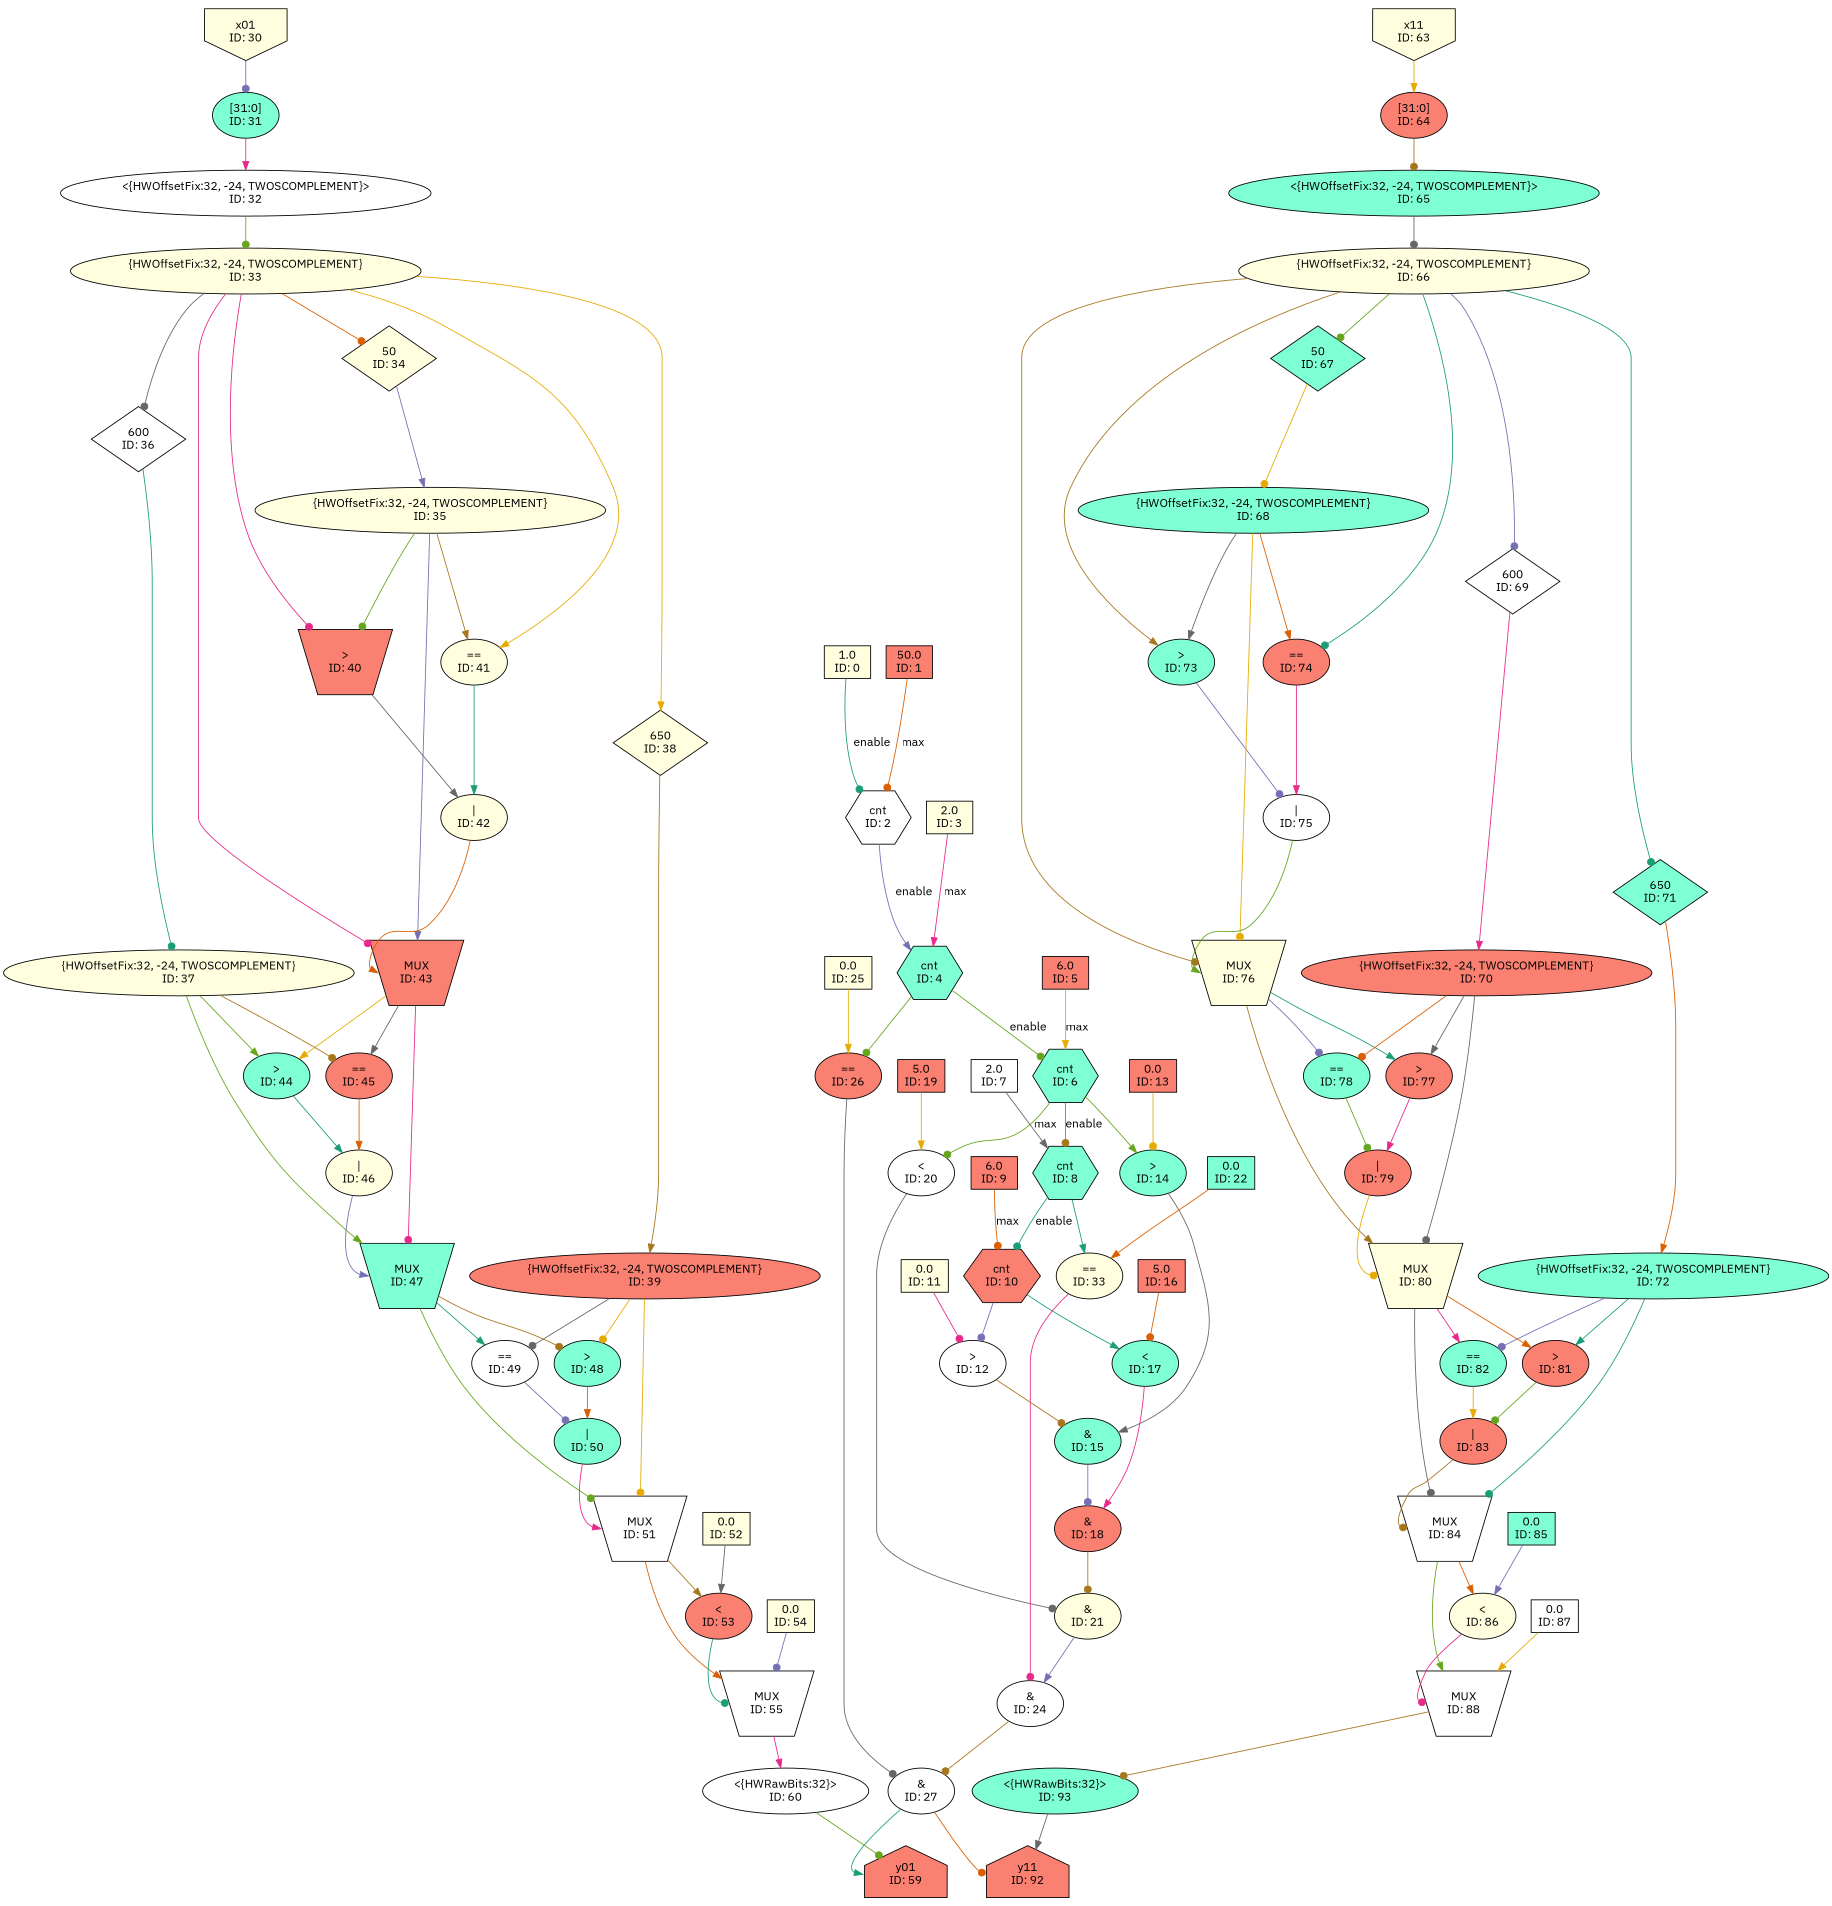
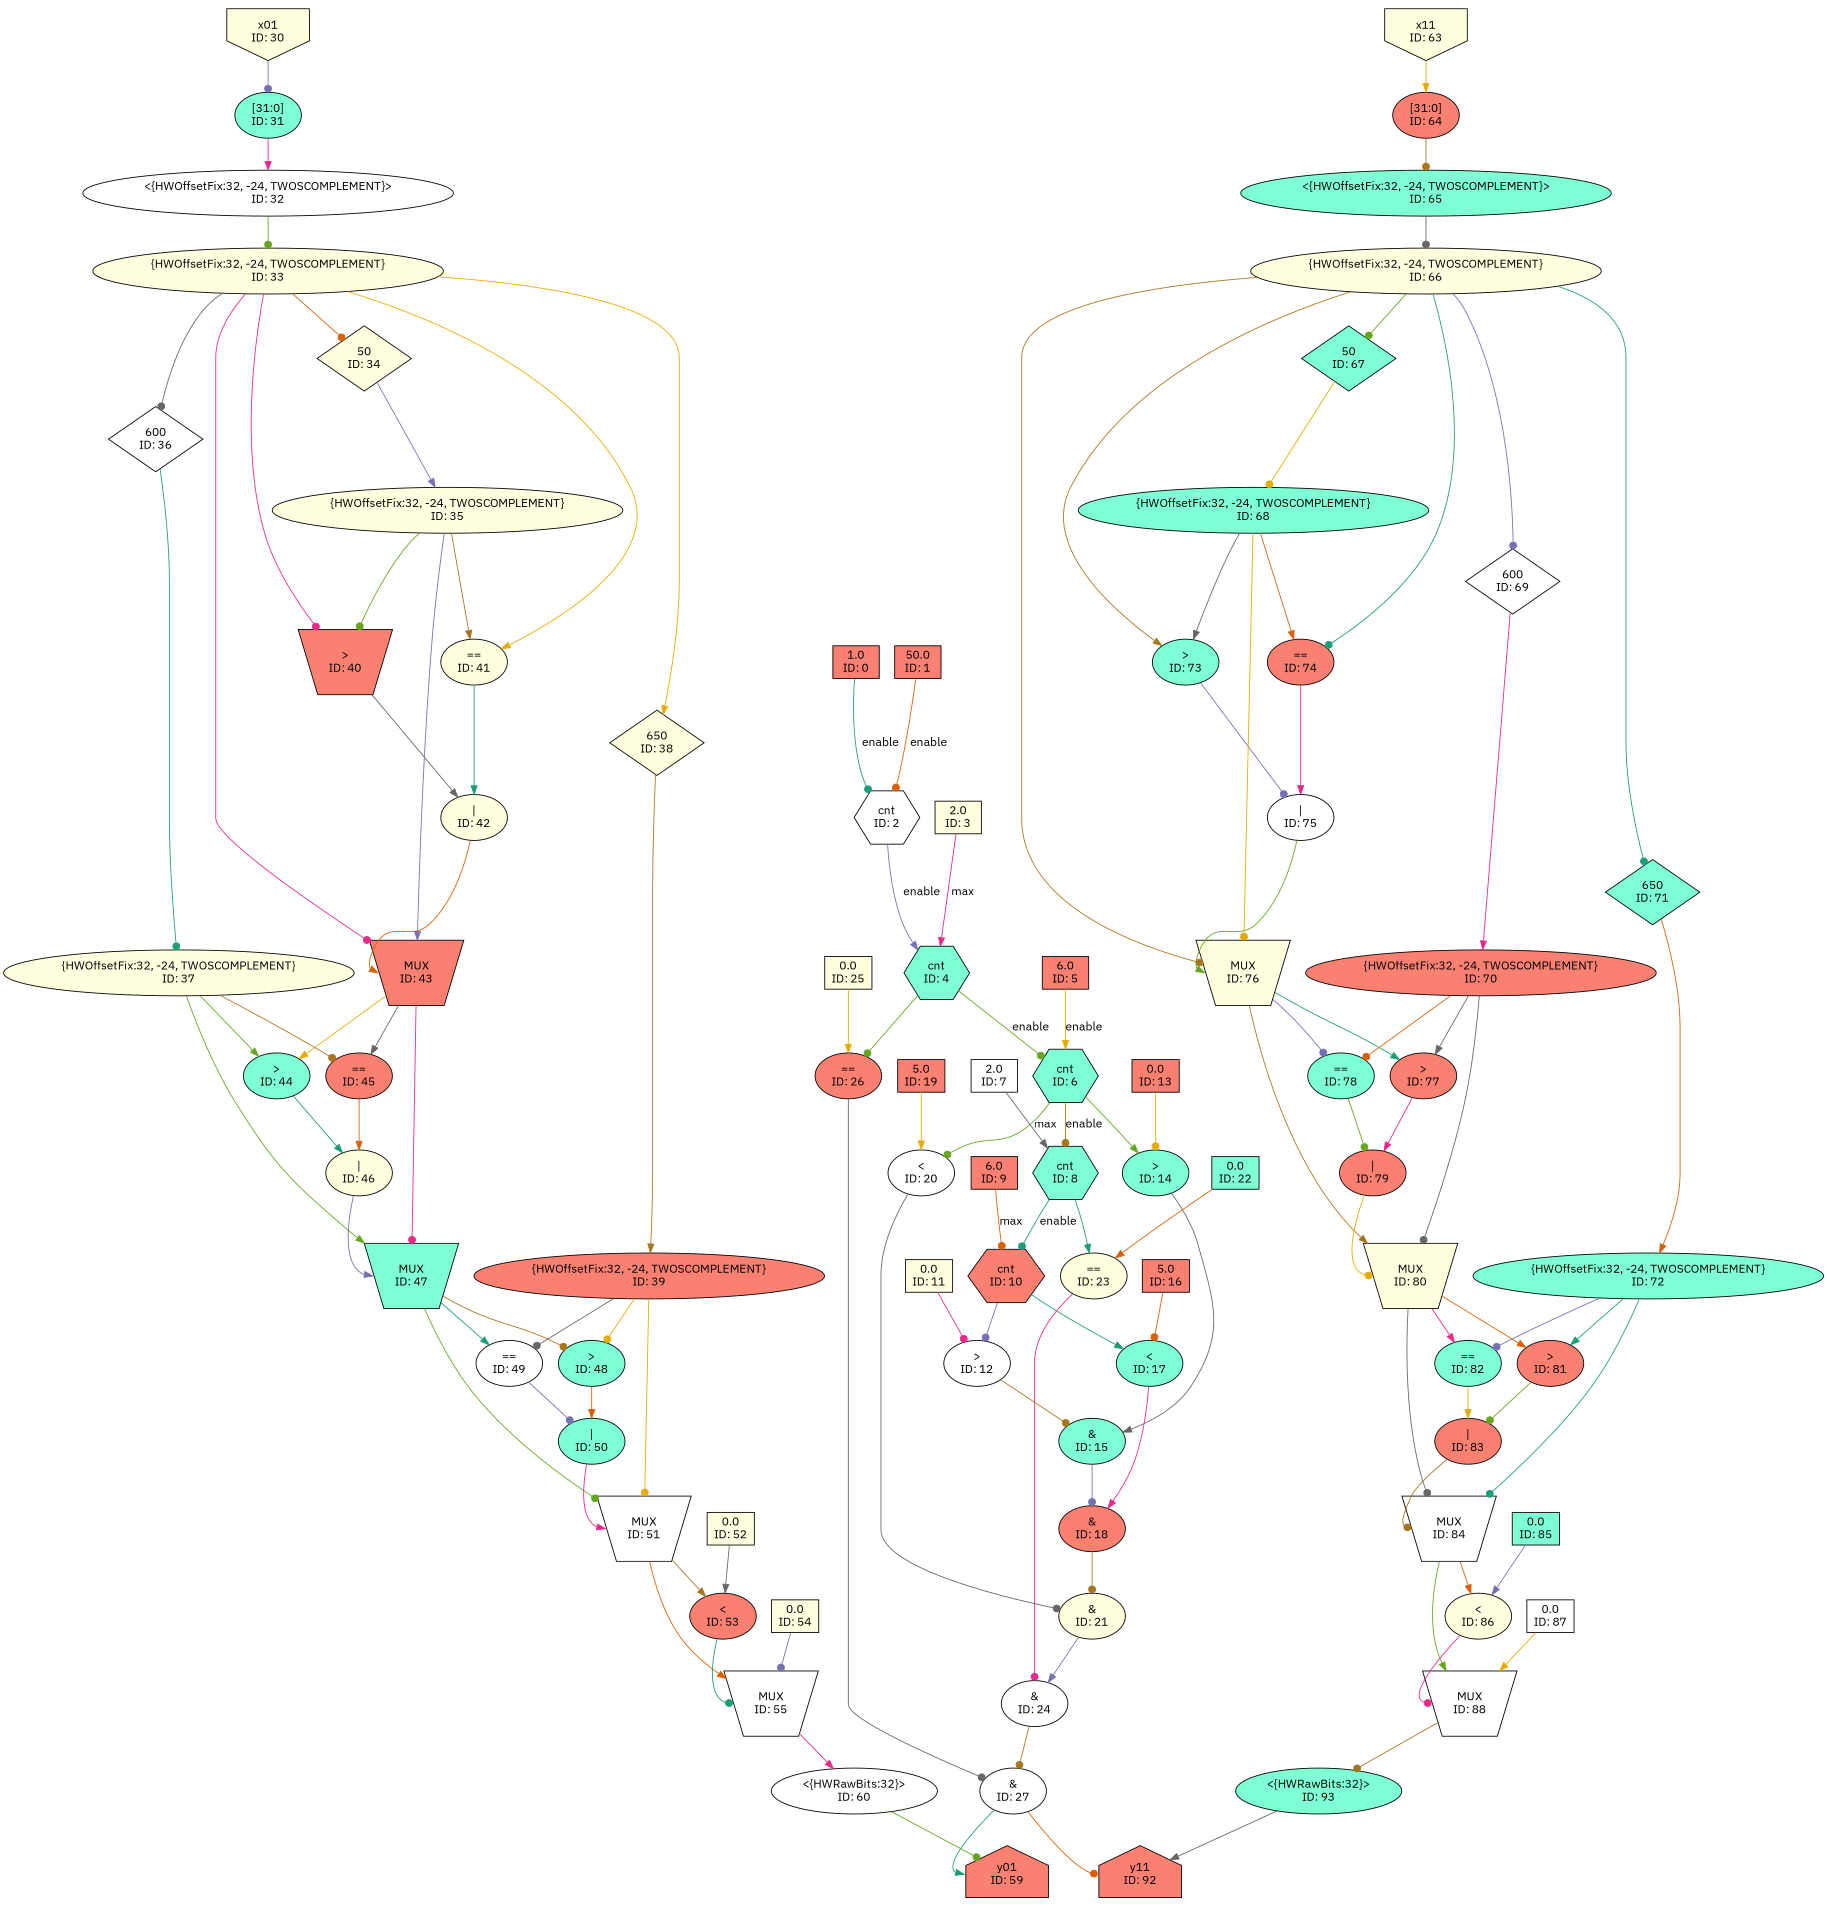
node "1.0 ID: 0": fillcolor lightyellow -> salmon
edge "50.0 ID: 1" -> "cnt ID: 2": label "max" -> "enable"
edge "6.0 ID: 5" -> "cnt ID: 6": label "max" -> "enable"
node "== ID: 33": label "== ID: 33" -> "== ID: 23"
